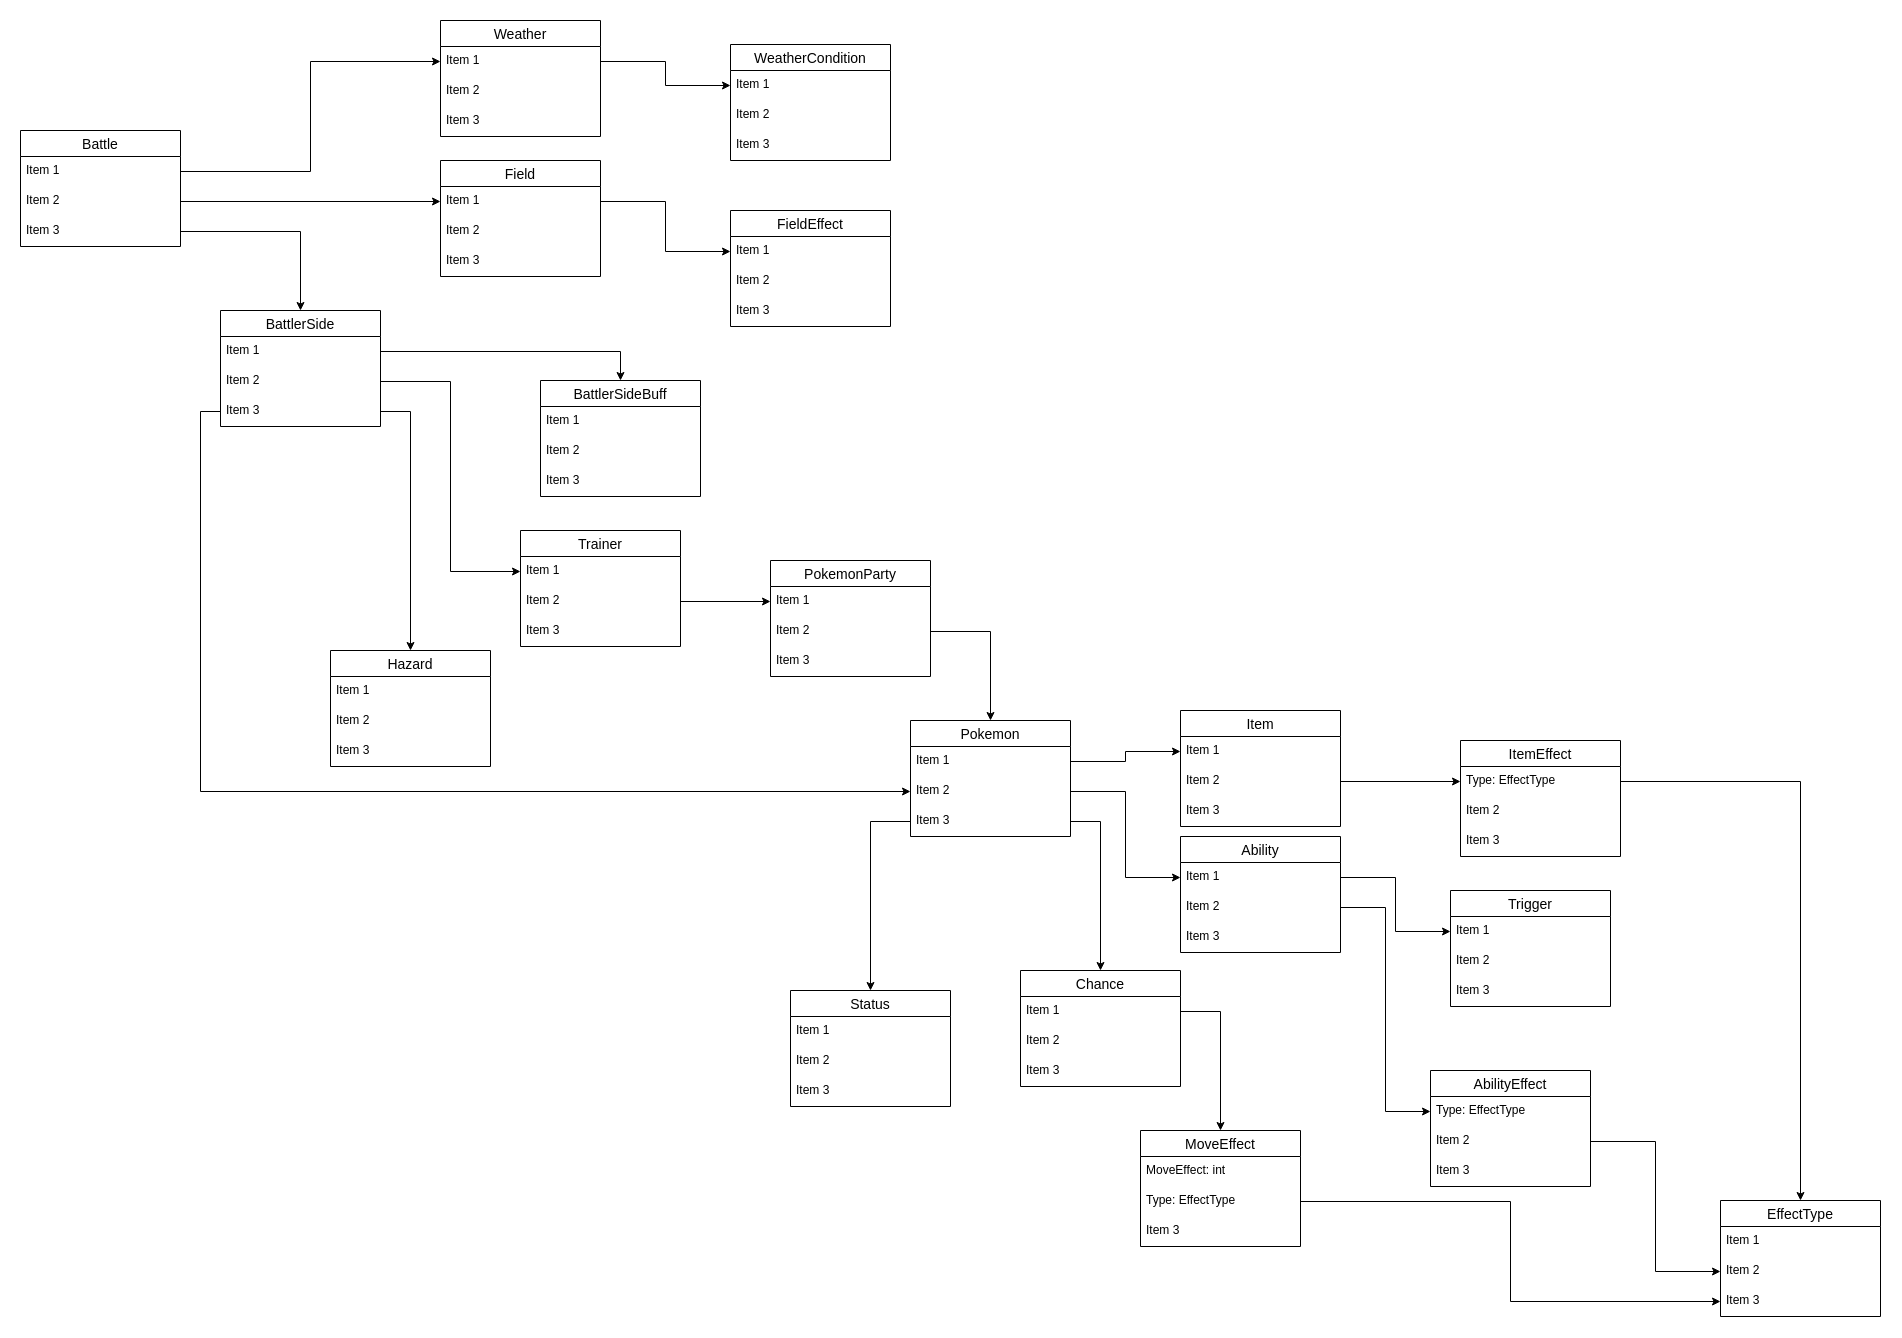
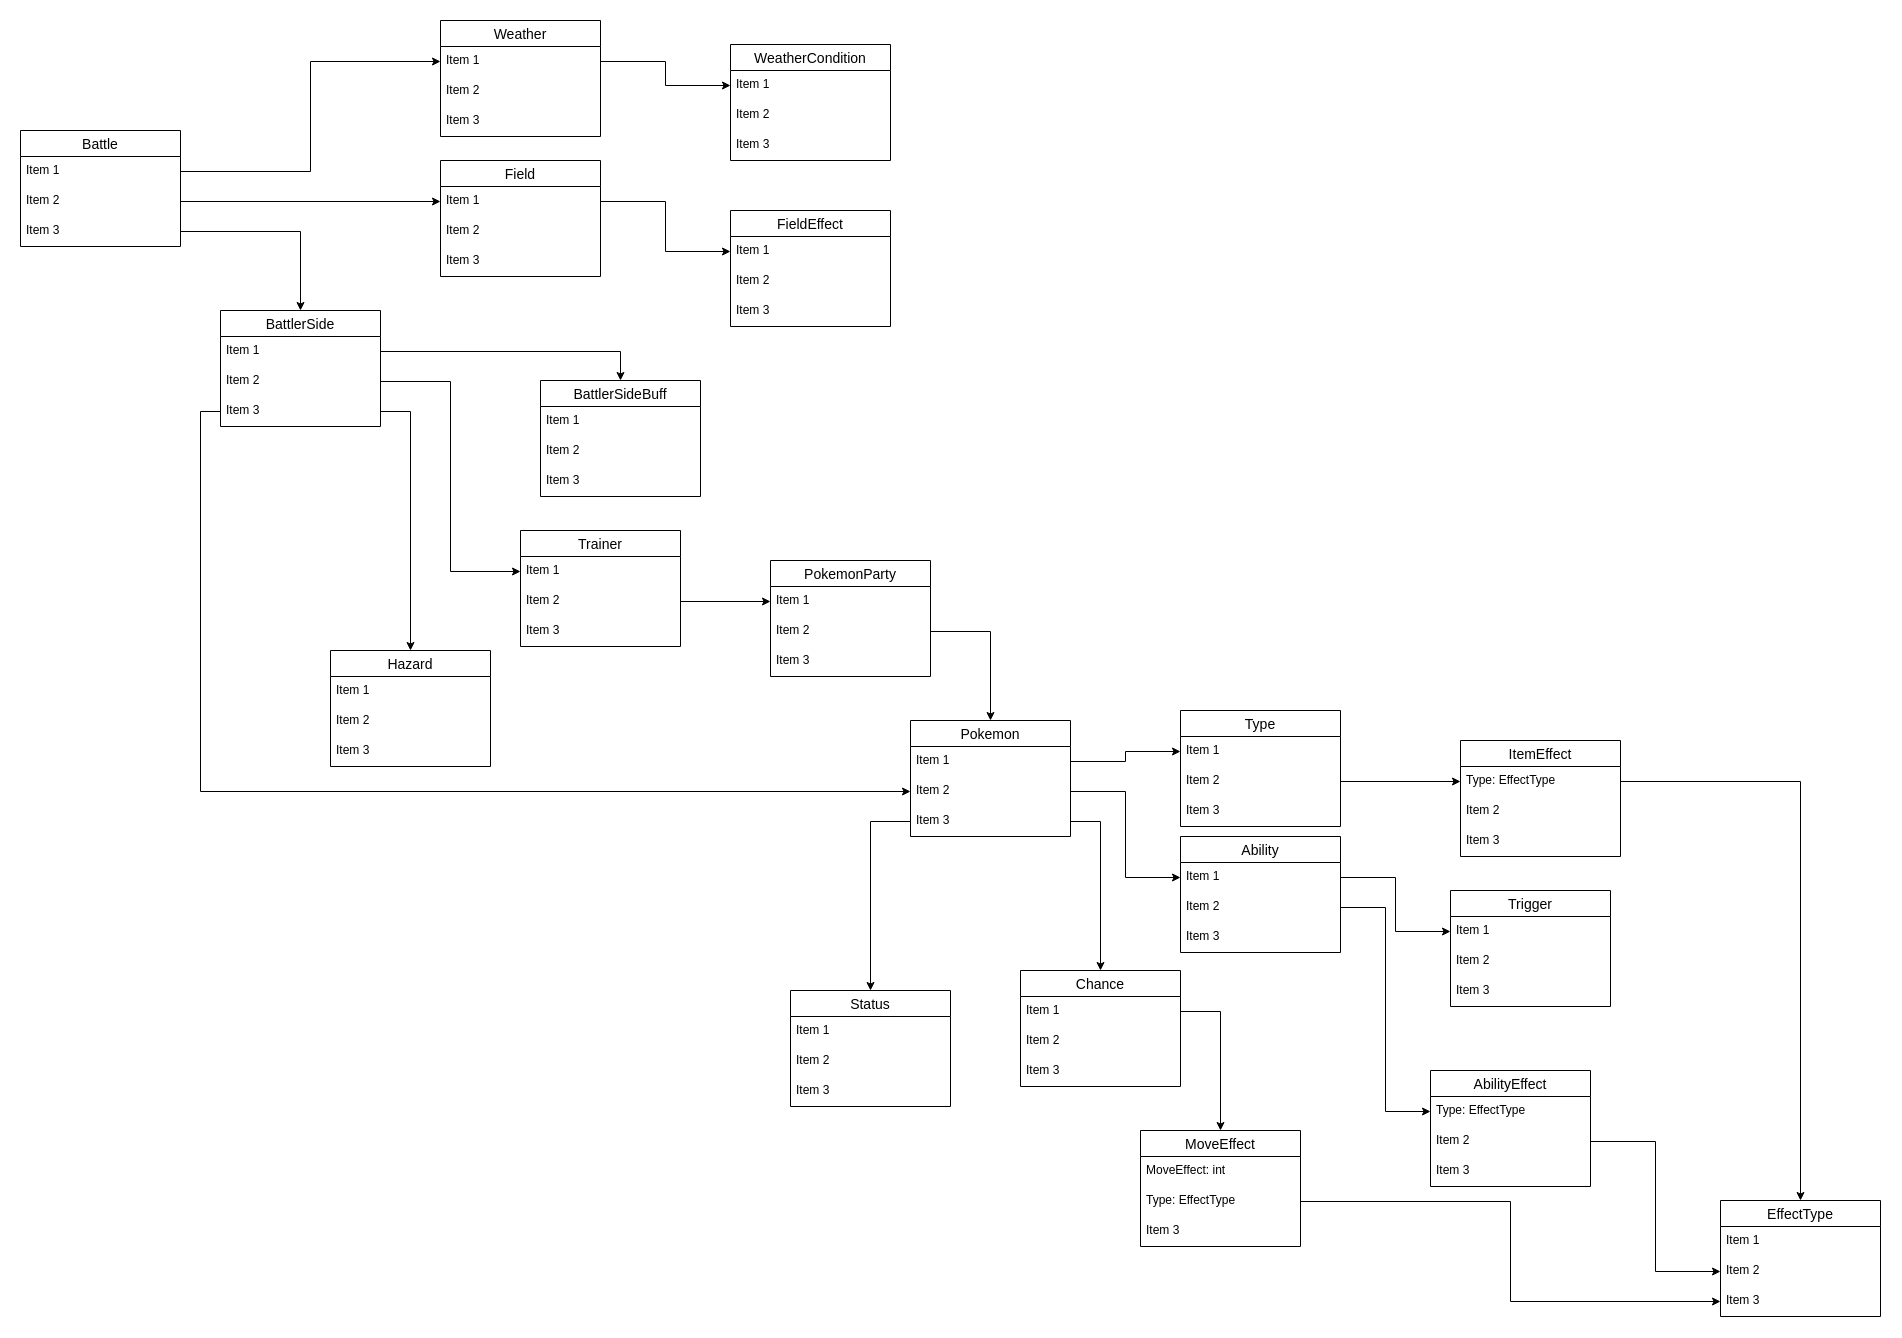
node "Item": label "Item" -> "Type"
